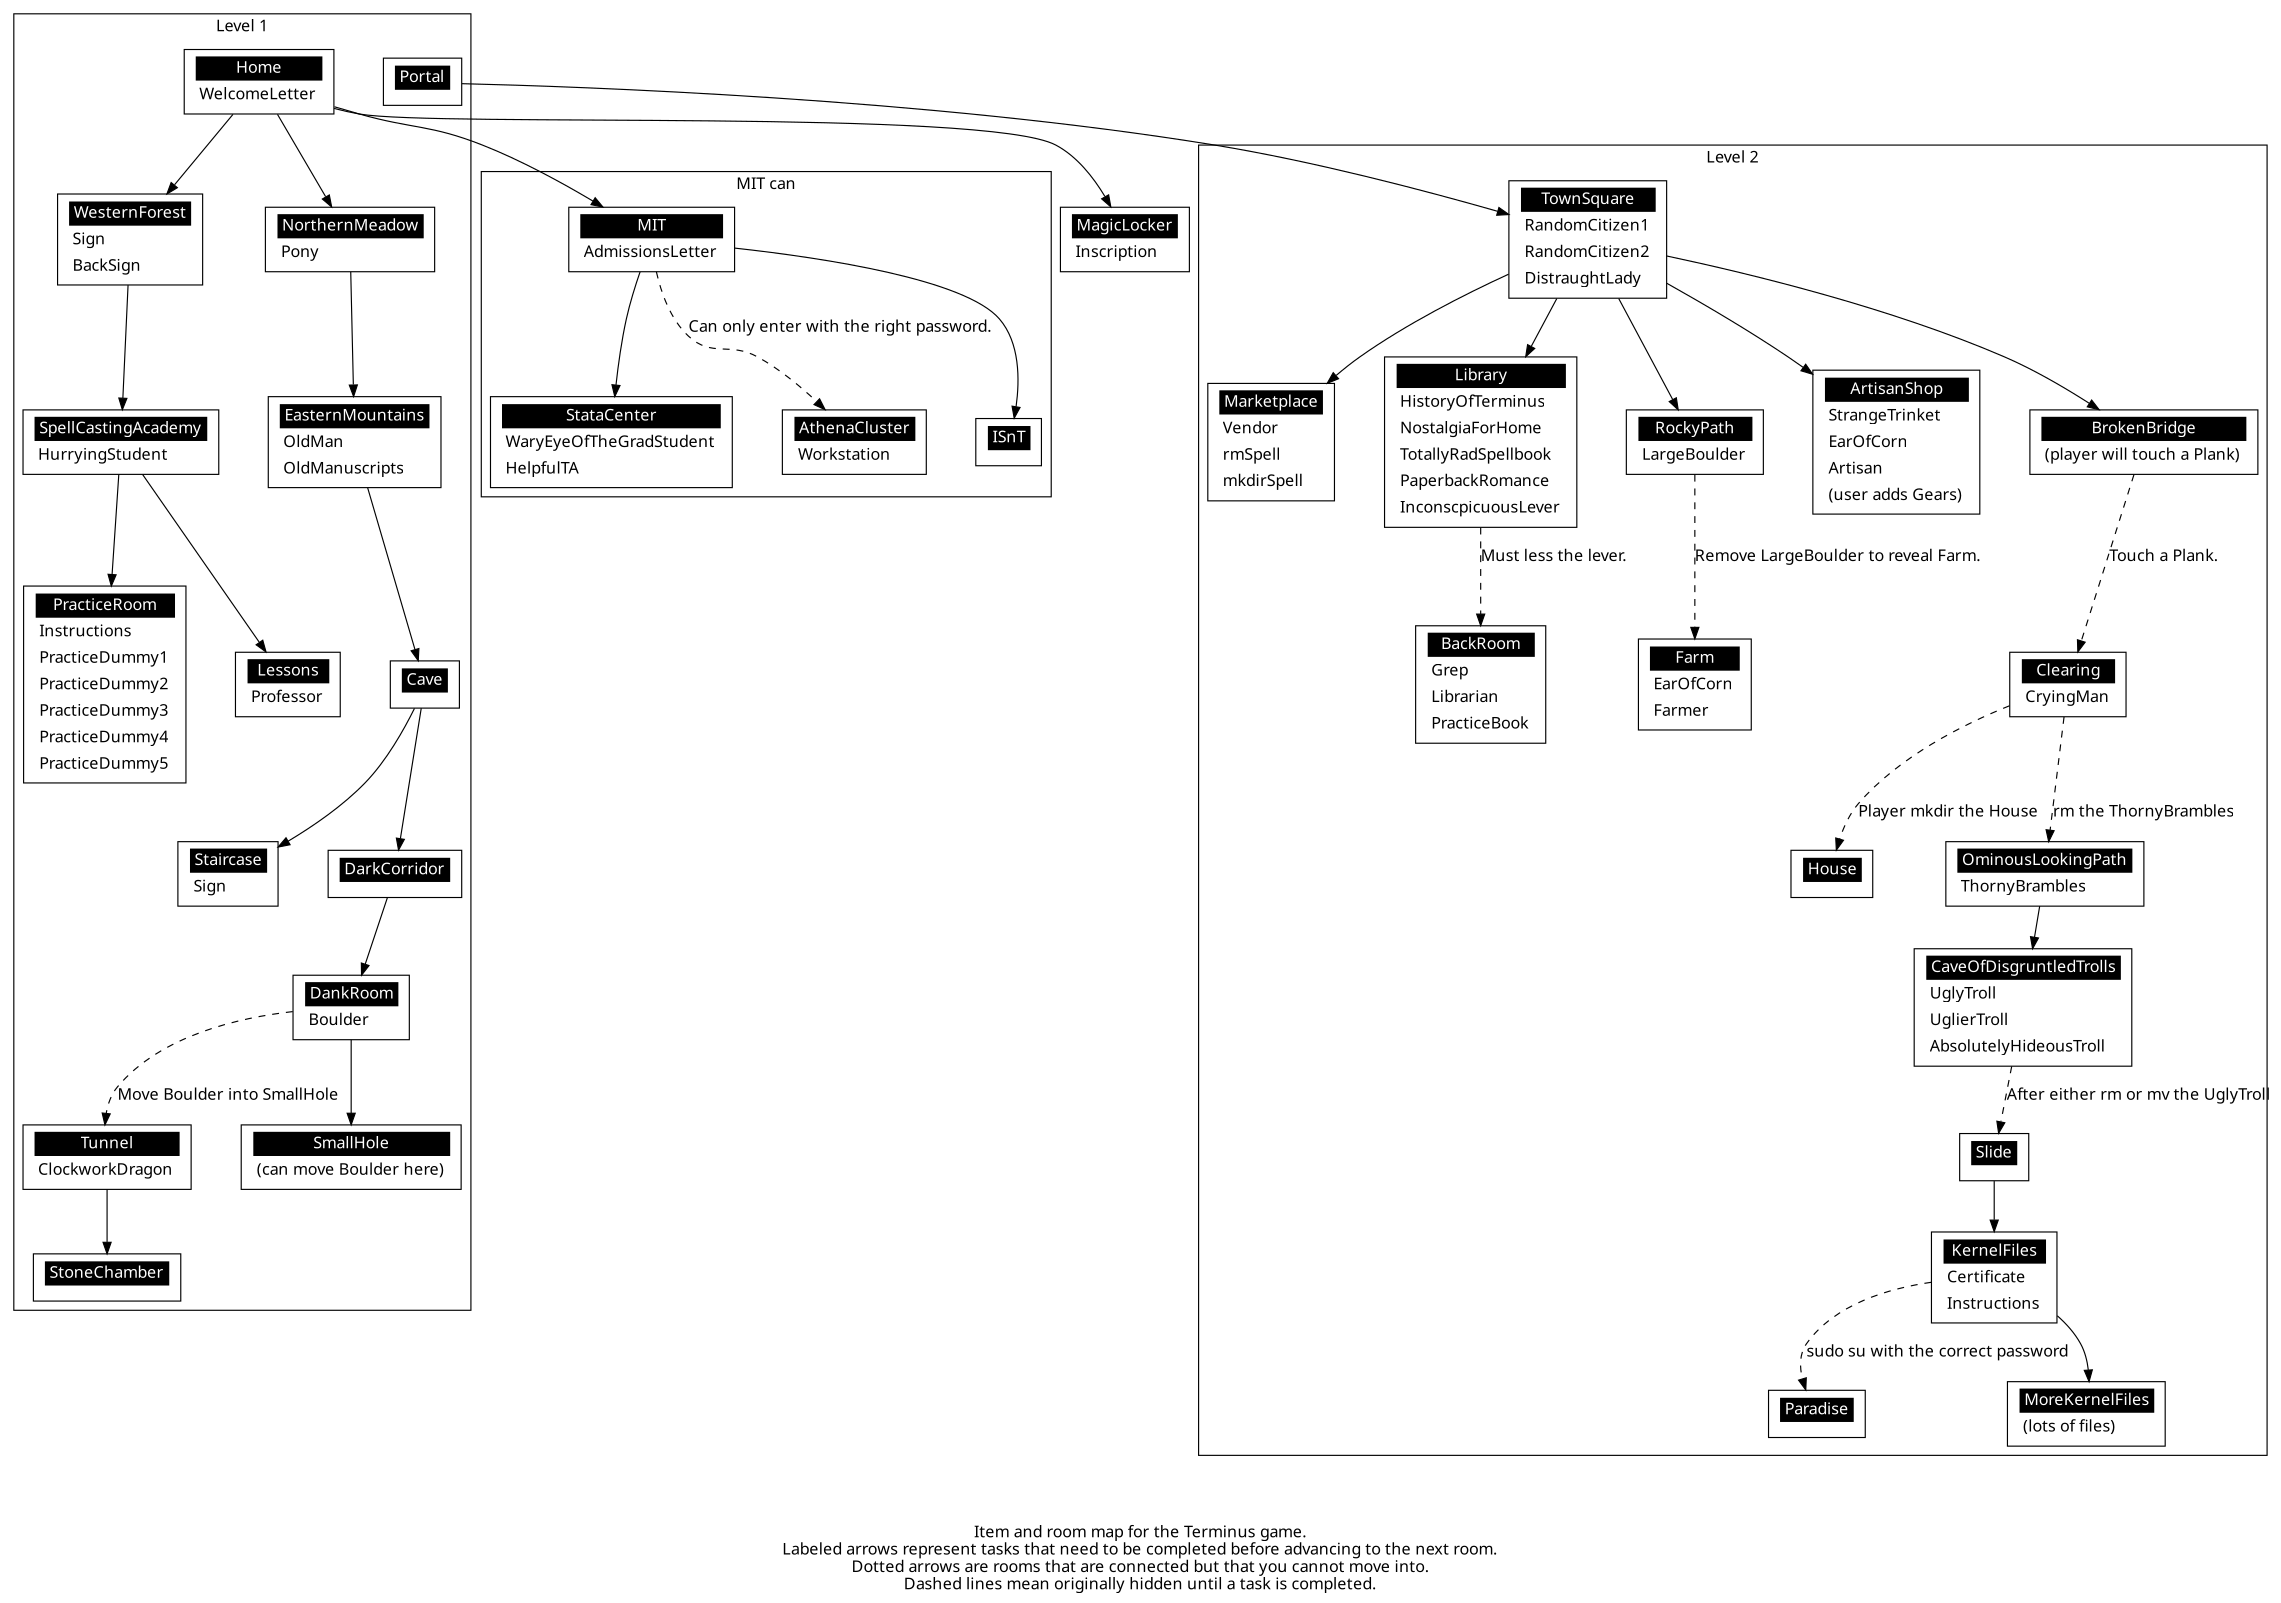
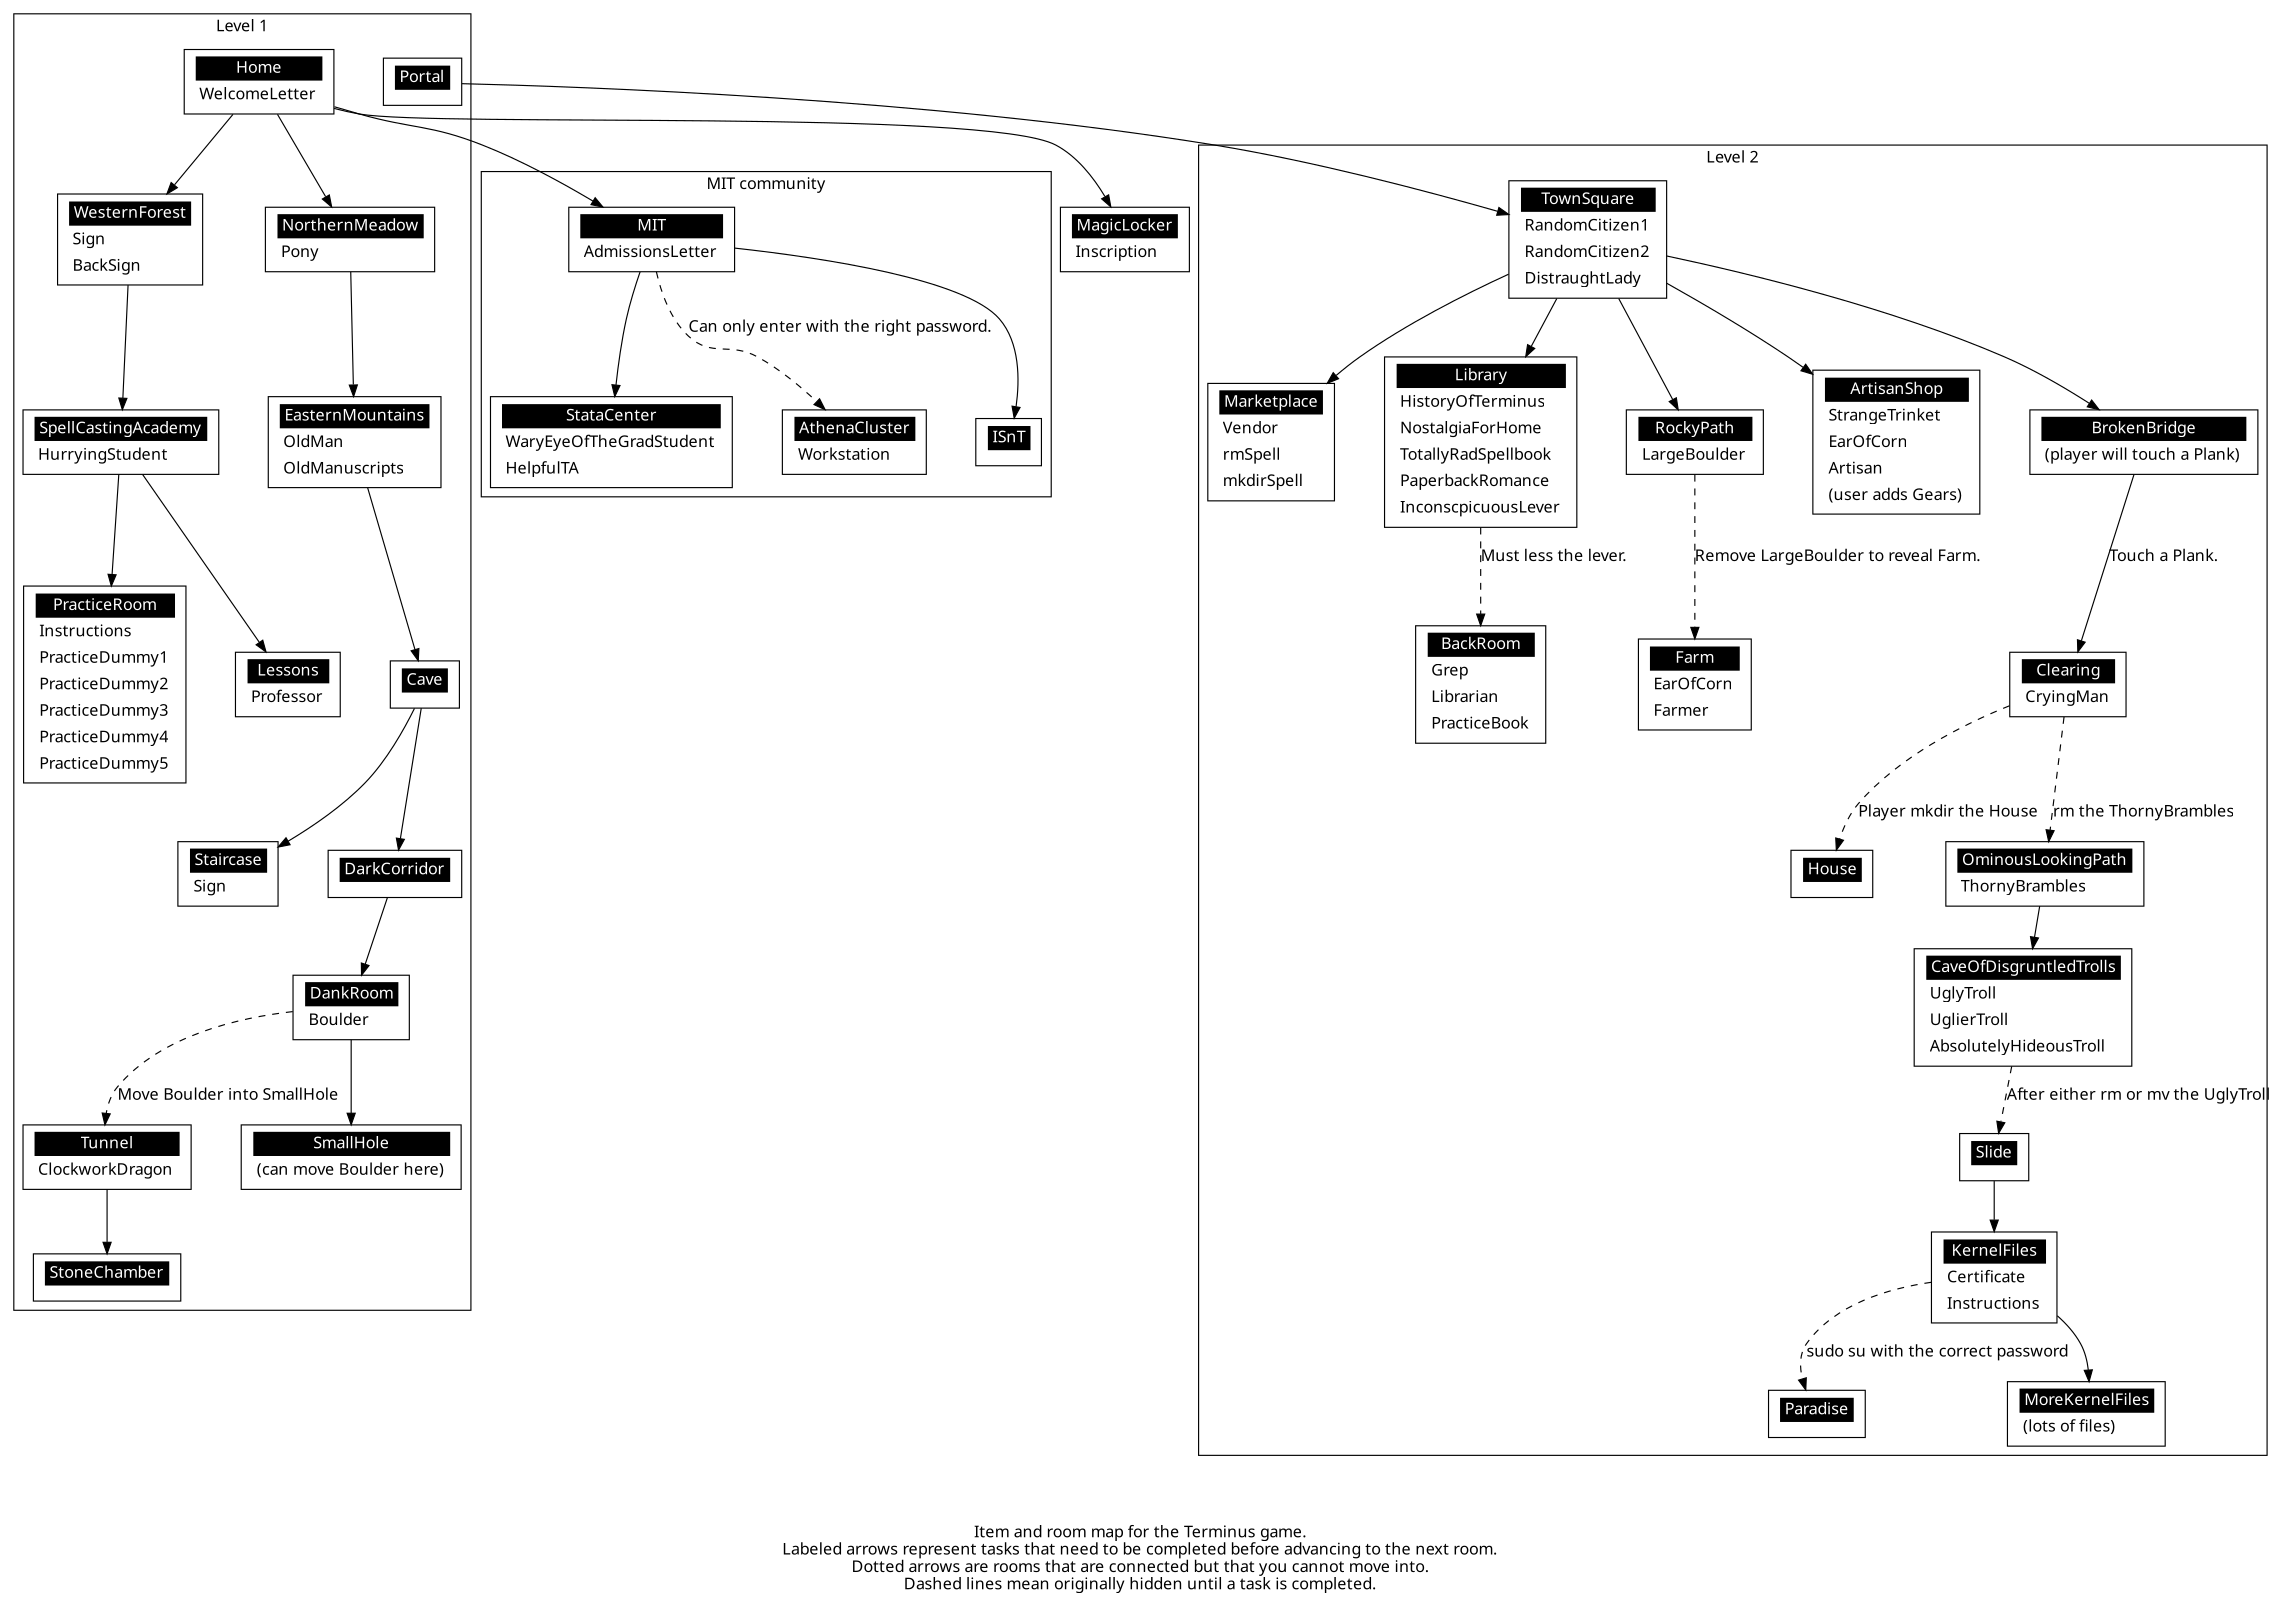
cluster "MIT can": label "MIT can" -> "MIT community"
edge "BrokenBridge" -> "Clearing": style dashed -> solid
